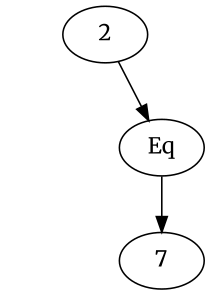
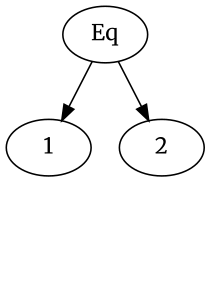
edge "2" -> "Eq": reversed
node "7": label "7" -> "1"
